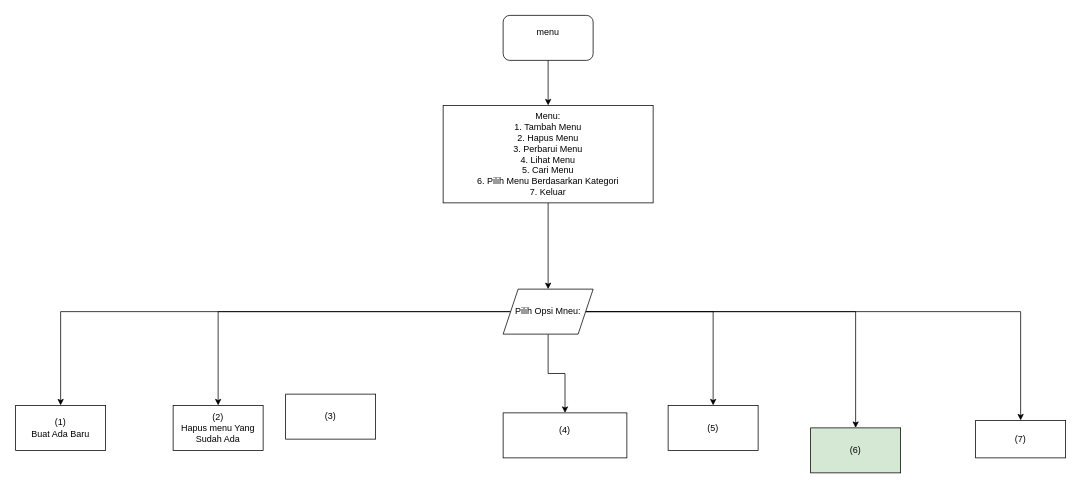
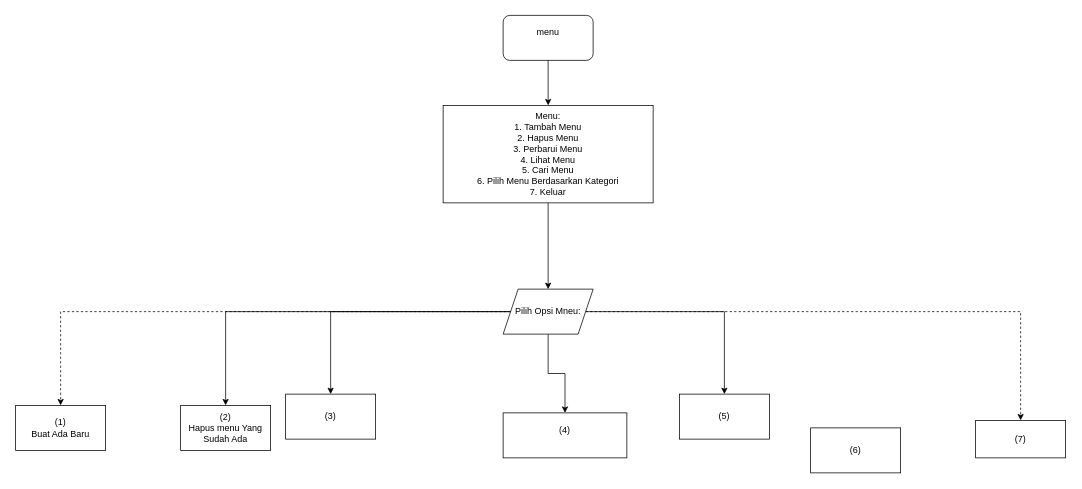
edge "Pilih Opsi Mneu:" -> "(1) Buat Ada Baru": style solid -> dashed
edge "Pilih Opsi Mneu:" -> "(7)": style solid -> dashed
edge "Pilih Opsi Mneu:" -> "(3)": added
edge "Pilih Opsi Mneu:" -> "(6)": removed
node "(2) Hapus menu Yang Sudah Ada": moved (218, 428) -> (225, 428)
node "(5)": moved (713, 428) -> (724, 417)
node "(6)": fillcolor #d5e8d4 -> #ffffff
